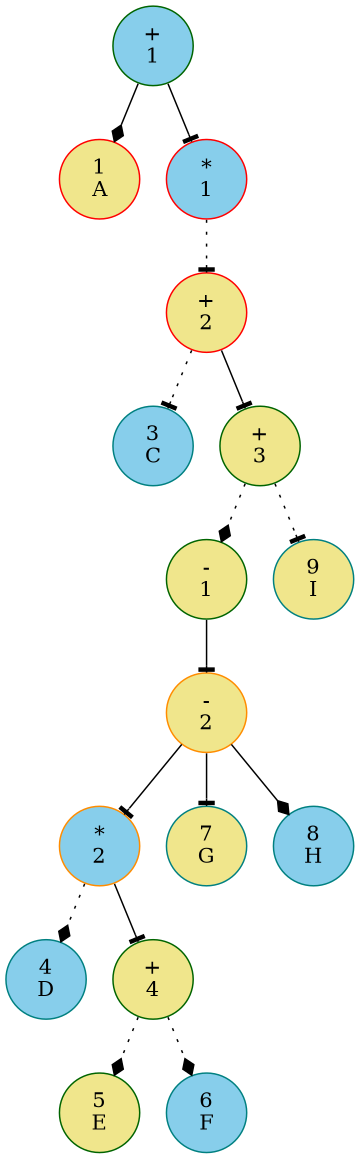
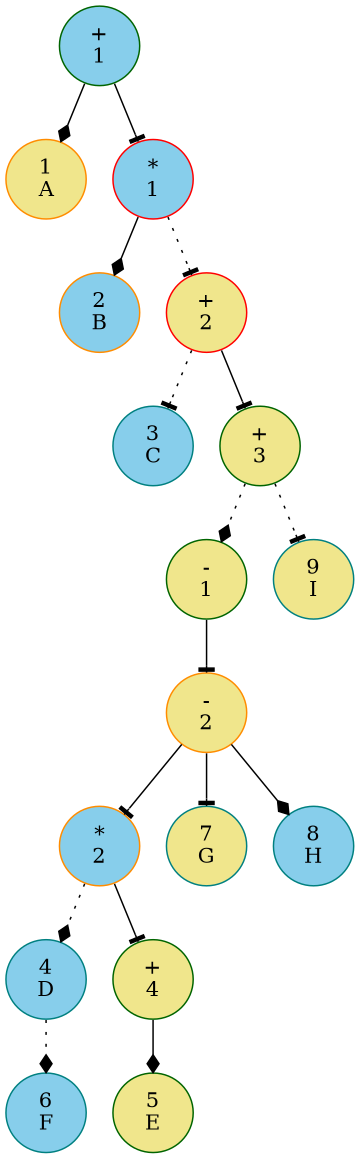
node "1 A": color red -> darkorange
node "2 B": added
edge "+ 4" -> "5 E": style dotted -> solid
edge "+ 4" -> "6 F": now "4 D" -> "6 F"
